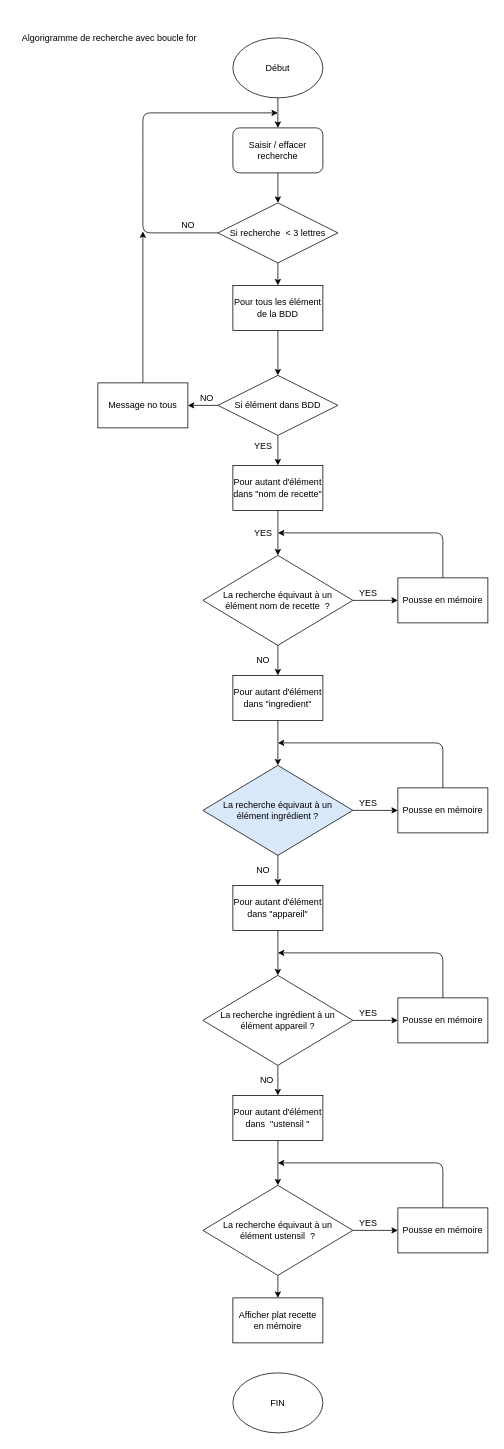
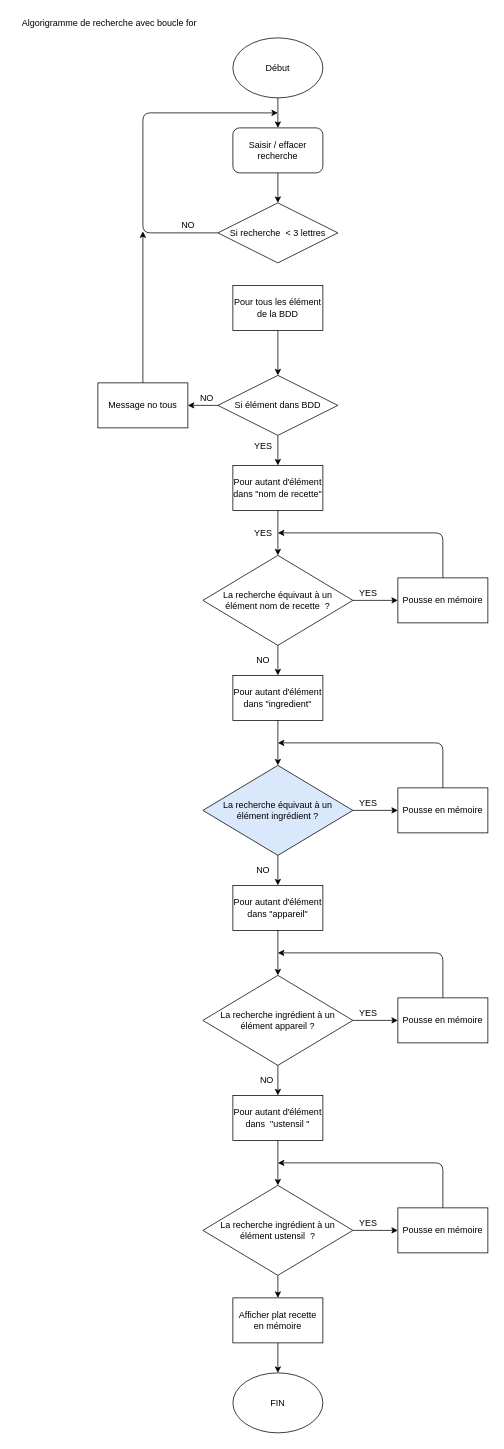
node "Algorigramme de recherche avec boucle for": moved (109, 38) -> (109, 23)
edge "Si recherche < 3 lettres" -> "Pour tous les élément de la BDD": removed
node "La recherche équivaut à un élément ustensil ?": label "La recherche équivaut à un élément ustensil ?" -> "La recherche ingrédient à un élément ustensil ?"
edge "Afficher plat recette en mémoire" -> "FIN": added
